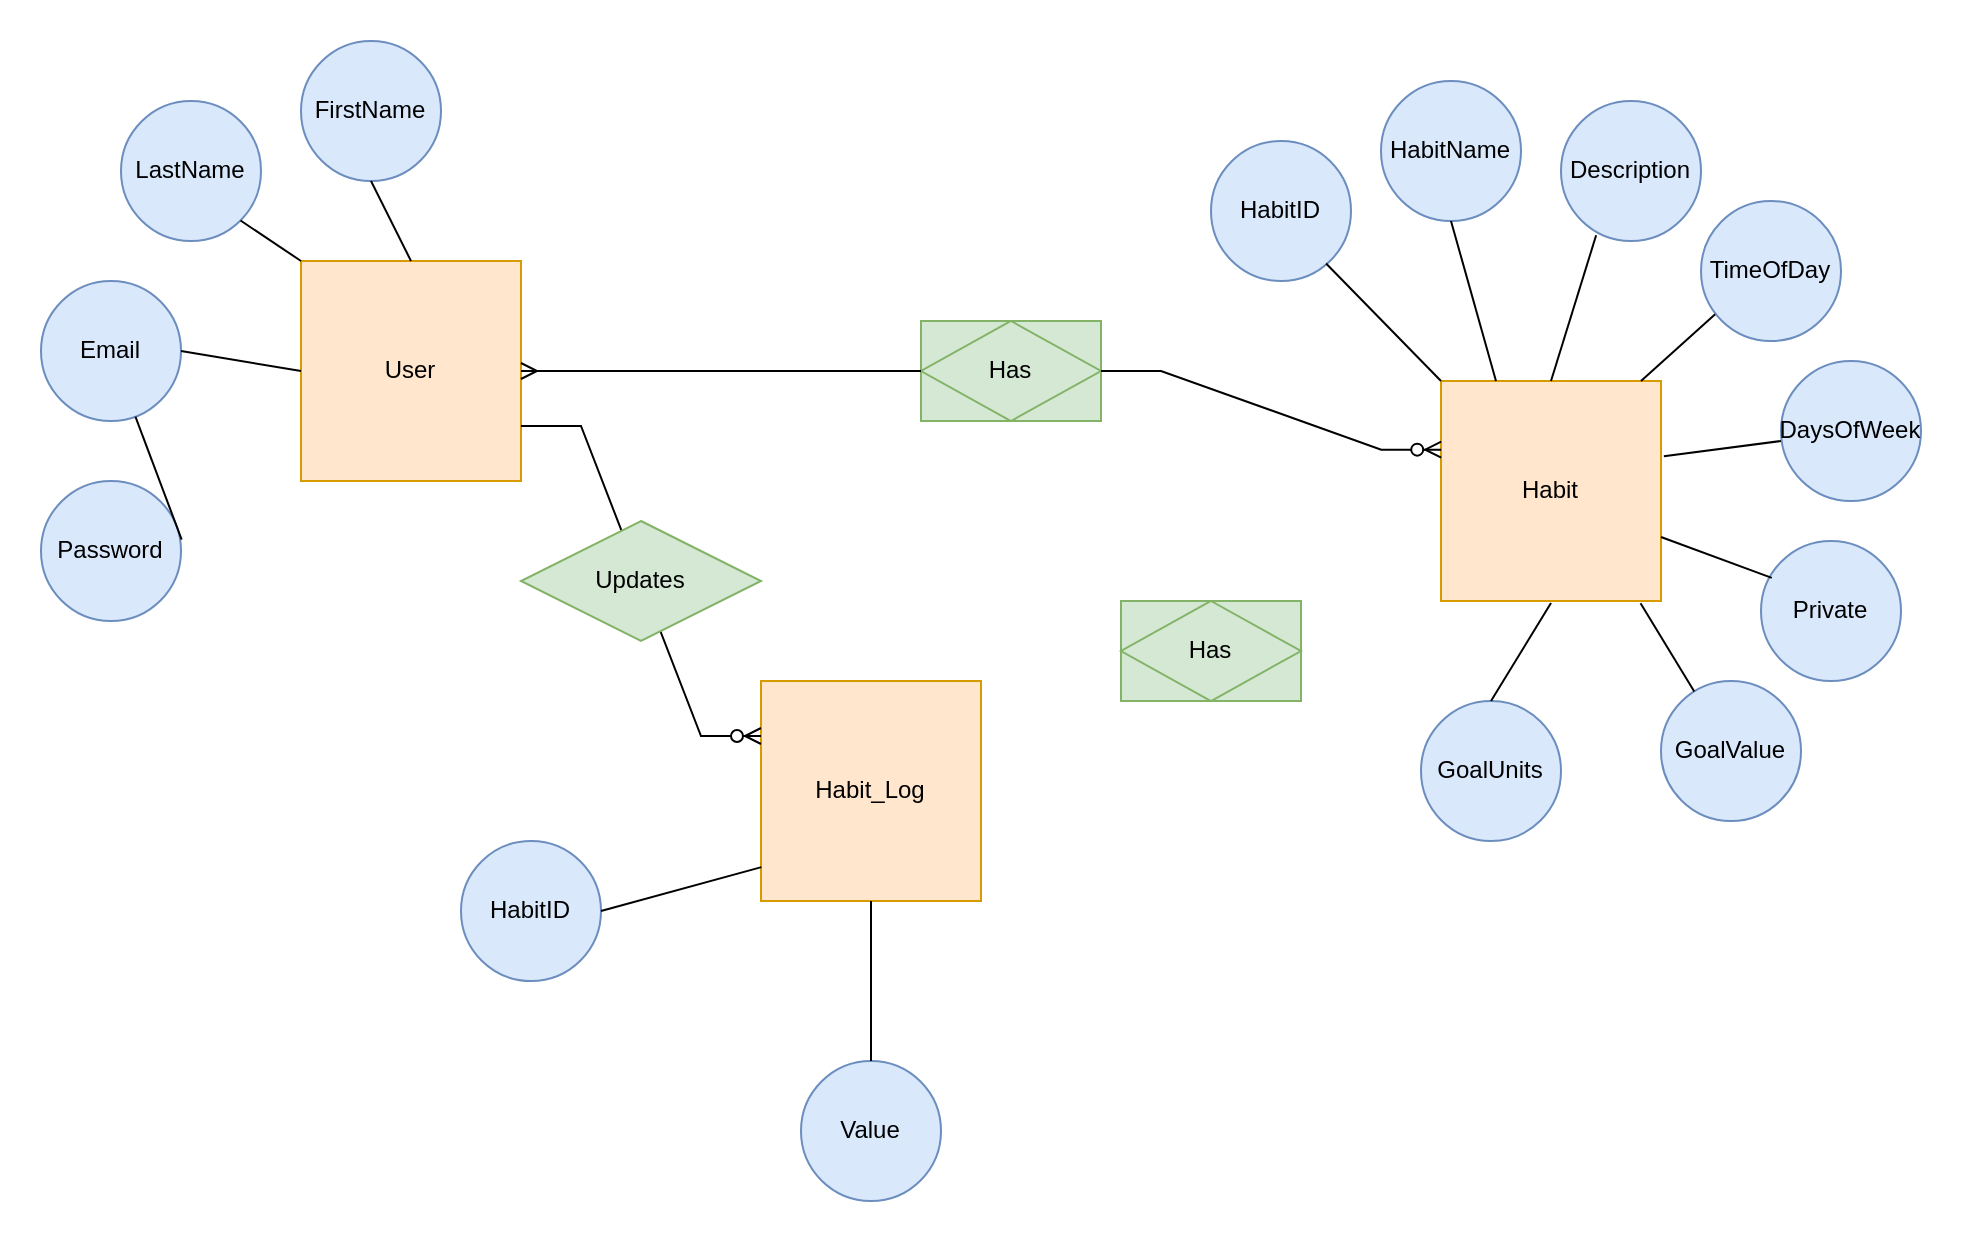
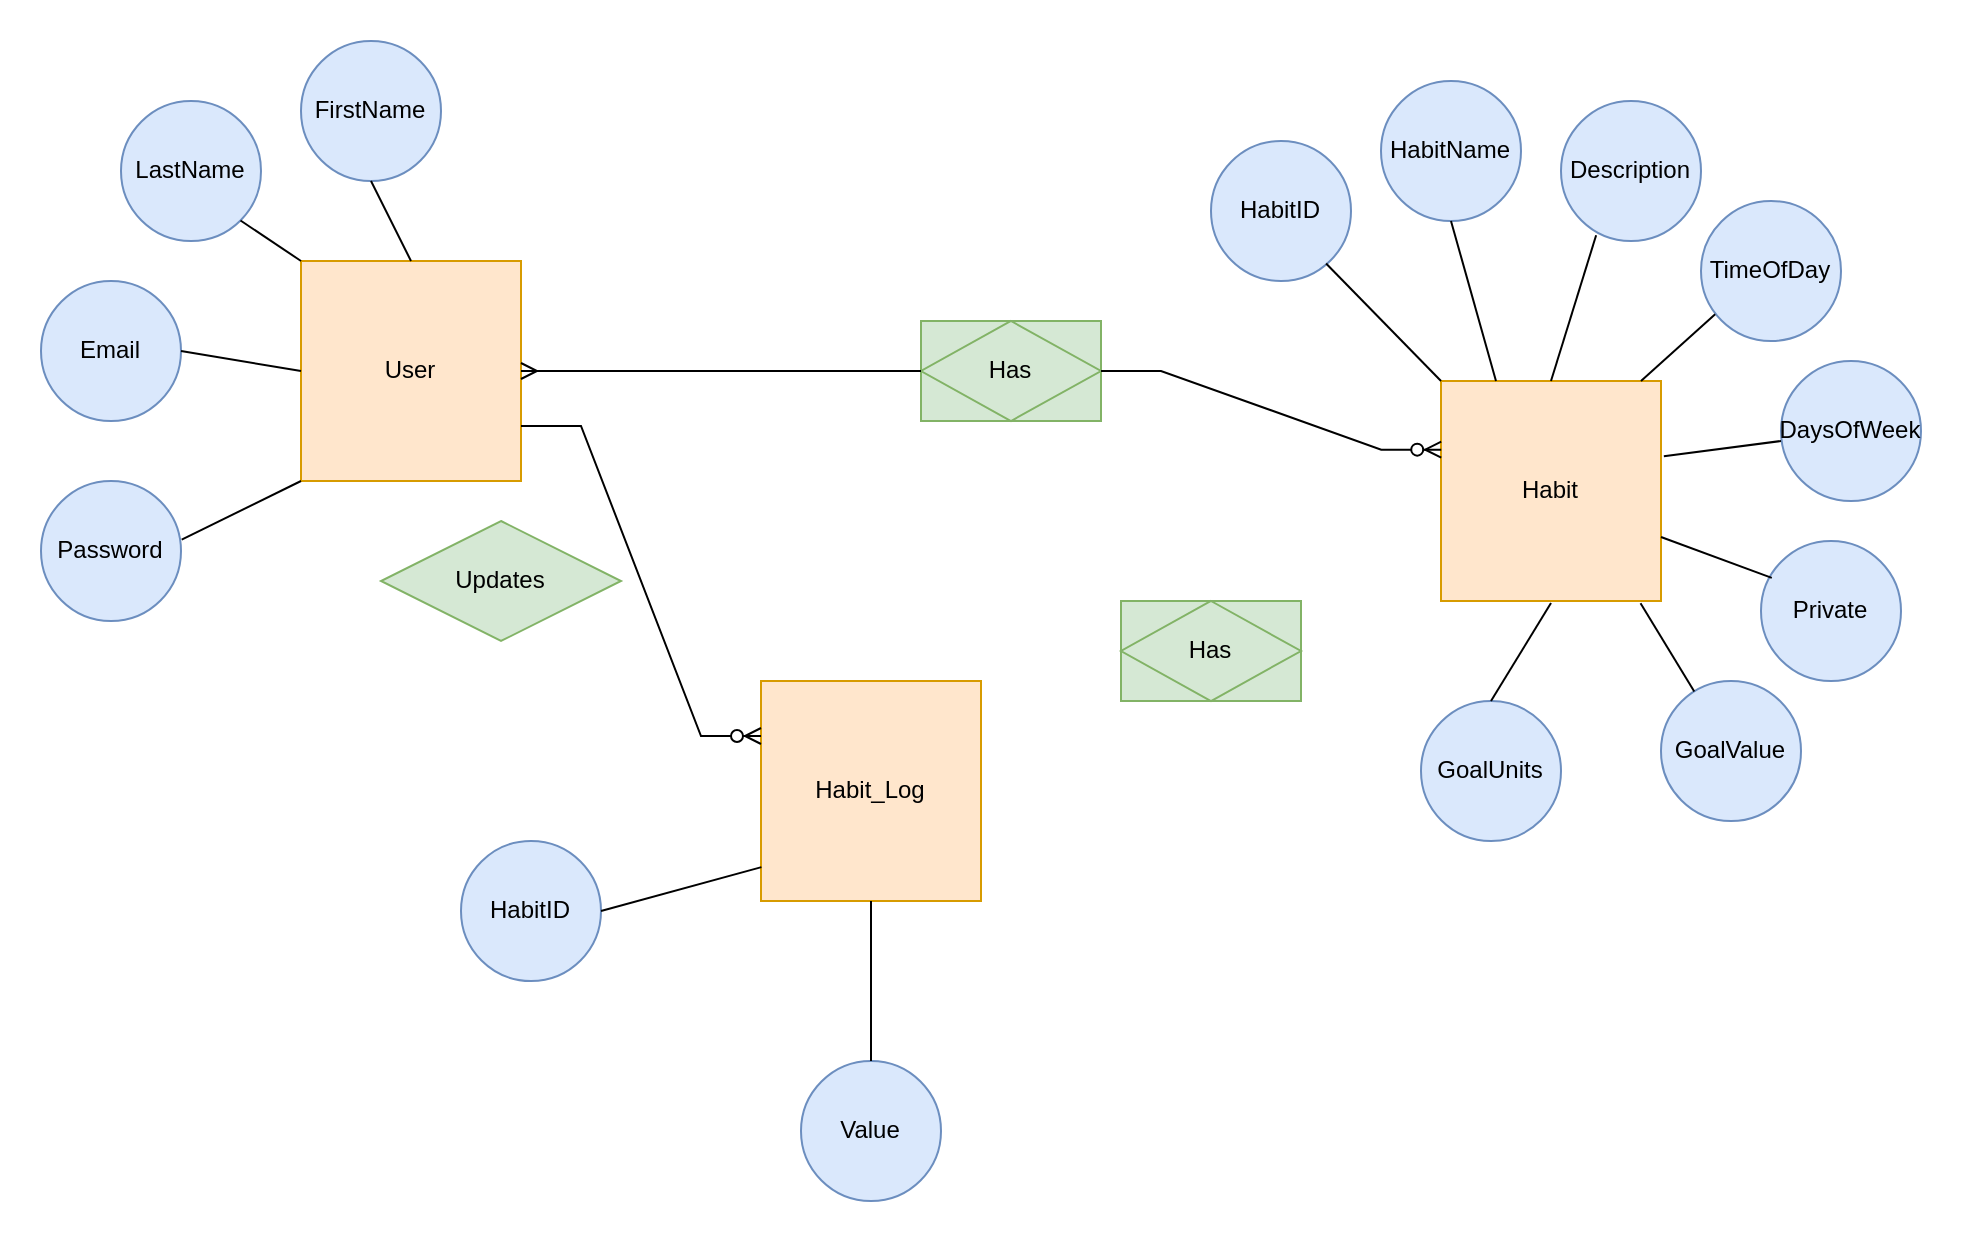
edge "Email" -- "Password": now "User" -- "Password"
node "Updates": moved (641, 581) -> (501, 581)
